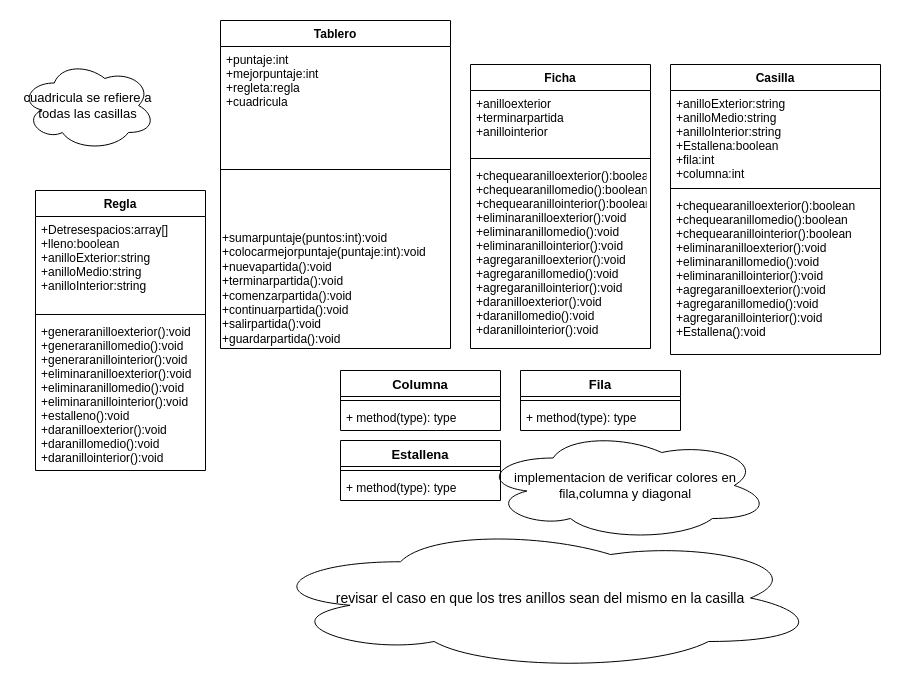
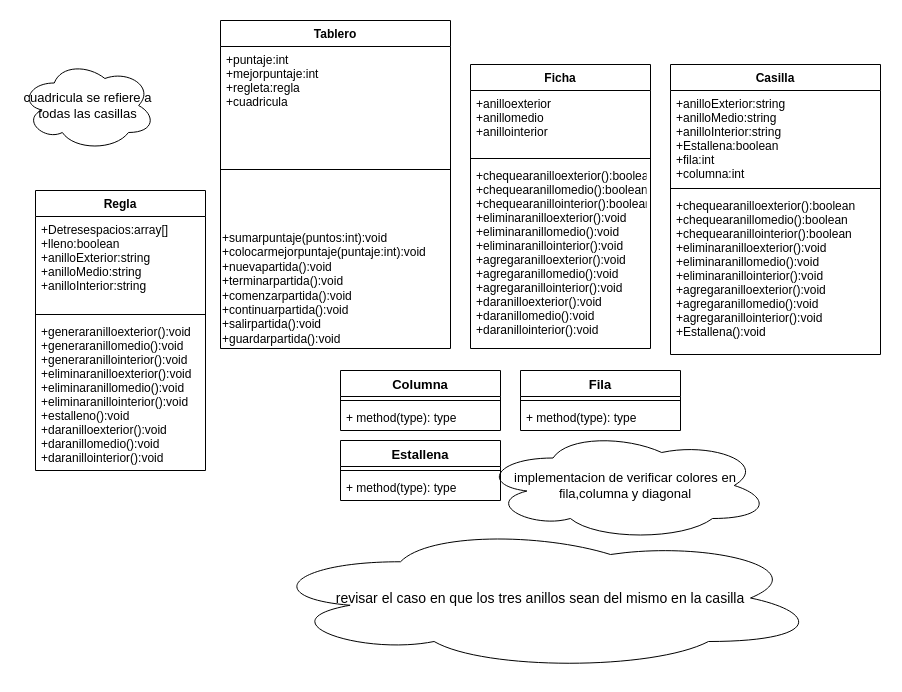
node "+anilloexterior +terminarpartida +anillointerior": label "+anilloexterior +terminarpartida +anillointerior" -> "+anilloexterior +anillomedio +anillointerior"
